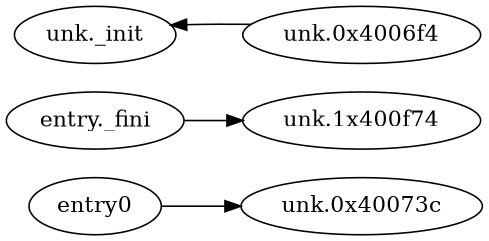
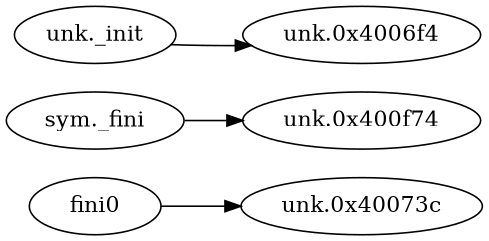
edge "unk.0x4006f4" -> "unk._init": reversed
node "entry._fini": label "entry._fini" -> "sym._fini"
node "unk.1x400f74": label "unk.1x400f74" -> "unk.0x400f74"
node "entry0": label "entry0" -> "fini0"
